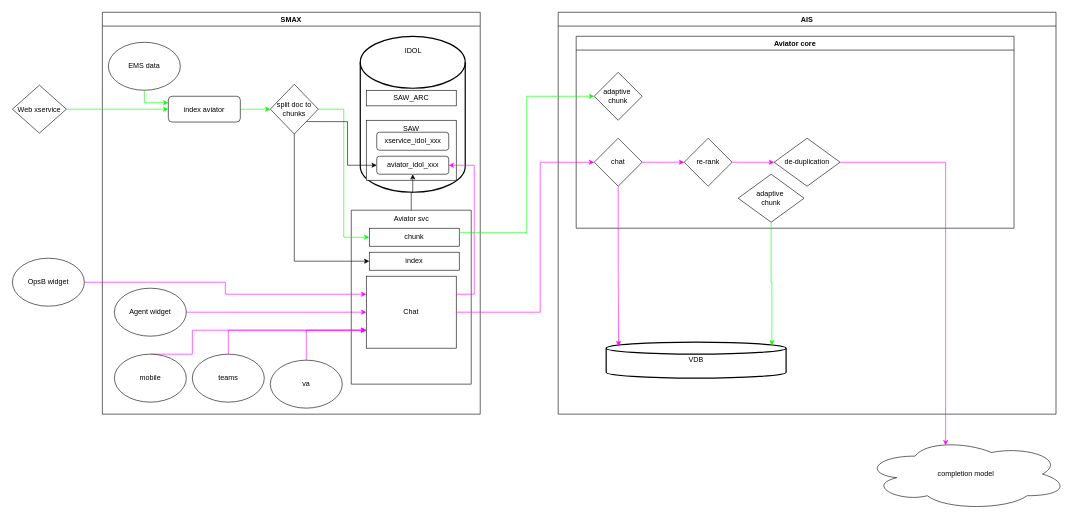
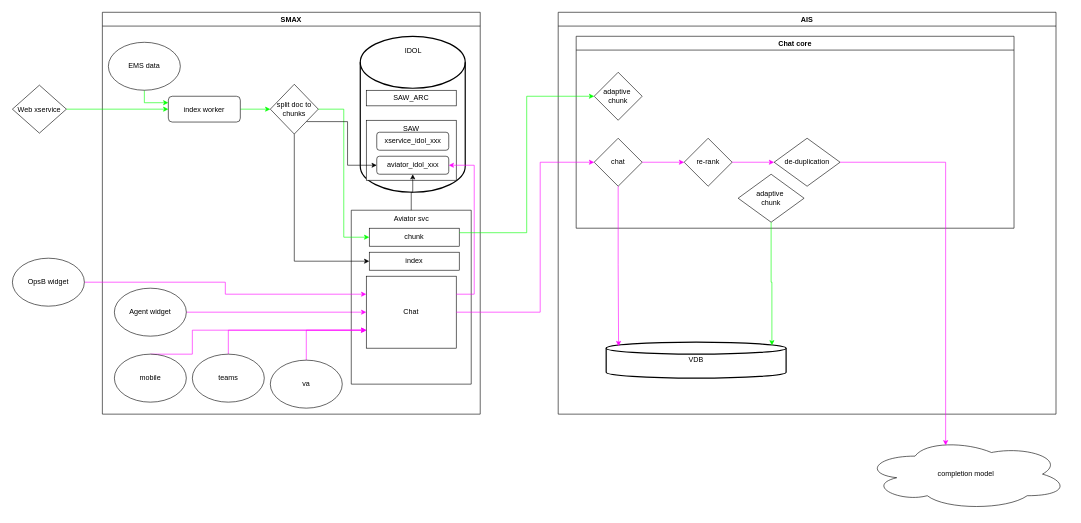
node "Aviator core": label "Aviator core" -> "Chat core"
node "index aviator": label "index aviator" -> "index worker"
